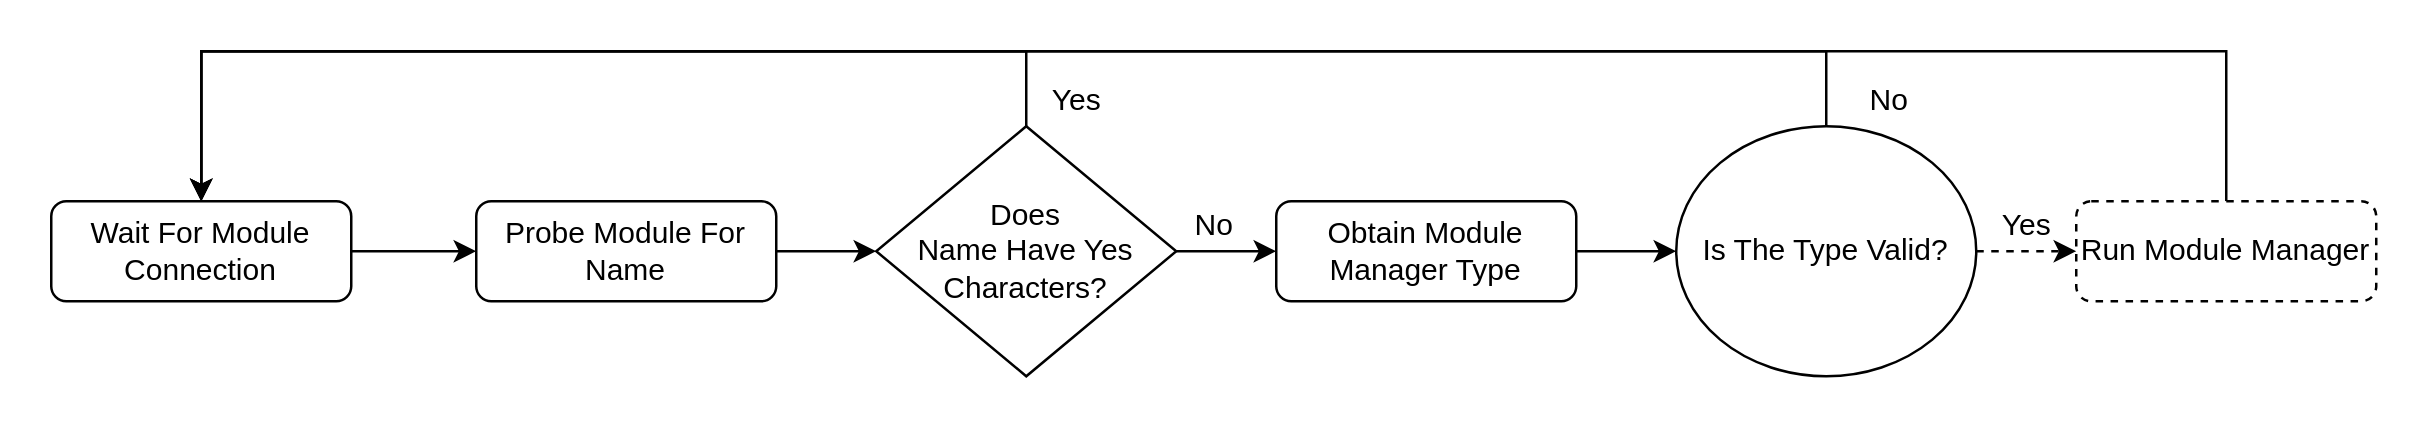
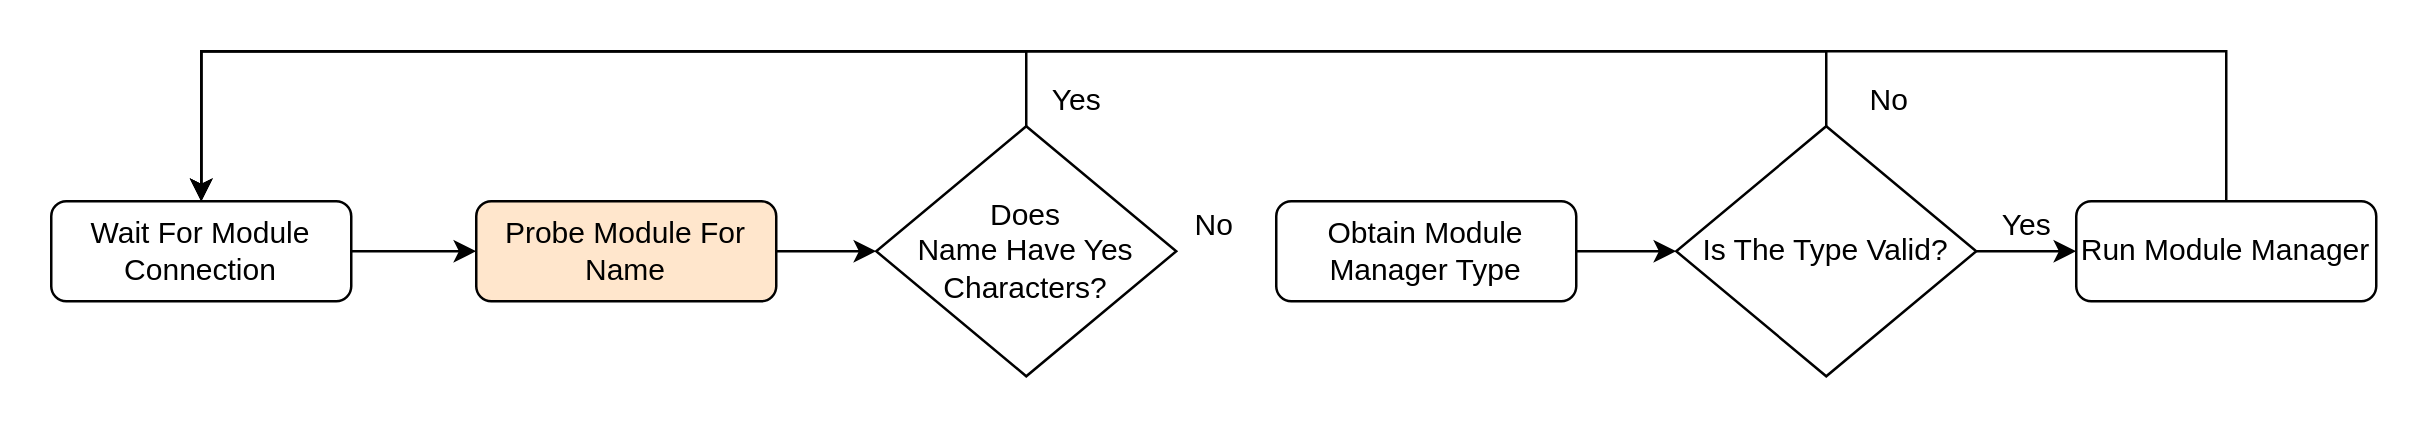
node "Probe Module For Name": fillcolor #ffffff -> #ffe6cc
edge "Does Name Have Yes Characters?" -> "Obtain Module Manager Type": removed
node "Is The Type Valid?": shape ellipse -> diamond
edge "Is The Type Valid?" -> "Run Module Manager": style dashed -> solid
node "Run Module Manager": style dashed -> solid
